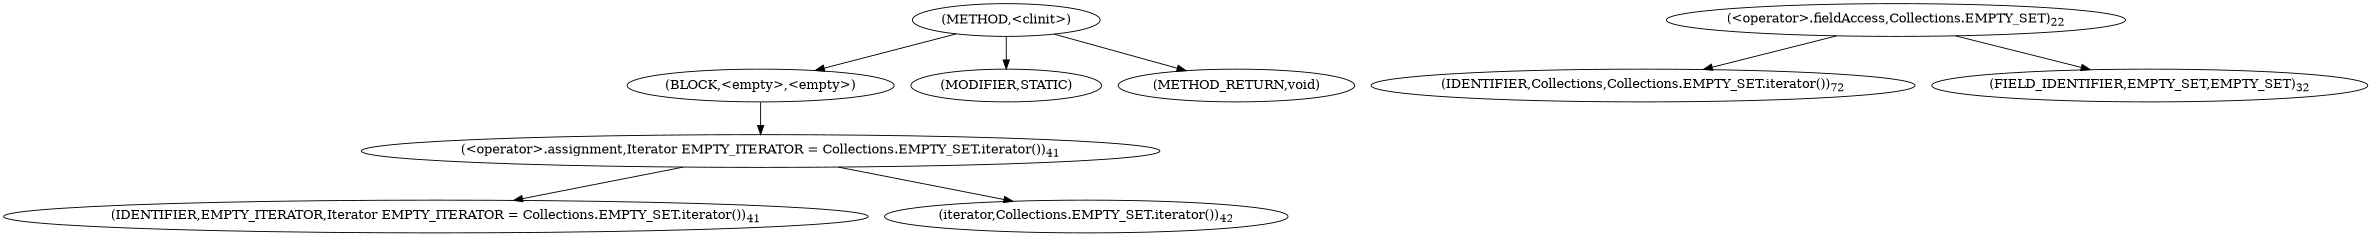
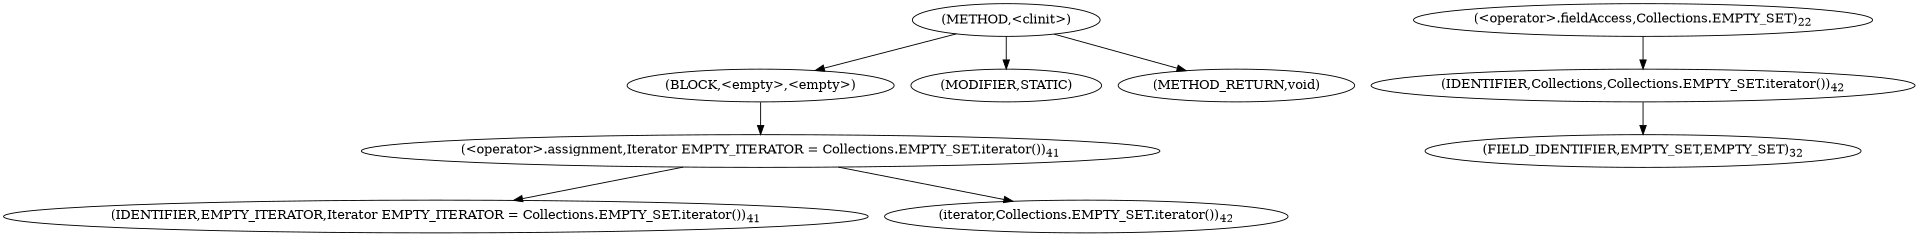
edge "(<operator>.fieldAccess,Collections.EMPTY_SET)" -> "(FIELD_IDENTIFIER,EMPTY_SET,EMPTY_SET)": now "(IDENTIFIER,Collections,Collections.EMPTY_SET.iterator())" -> "(FIELD_IDENTIFIER,EMPTY_SET,EMPTY_SET)"
node "(IDENTIFIER,Collections,Collections.EMPTY_SET.iterator())": text "72" -> "42"
